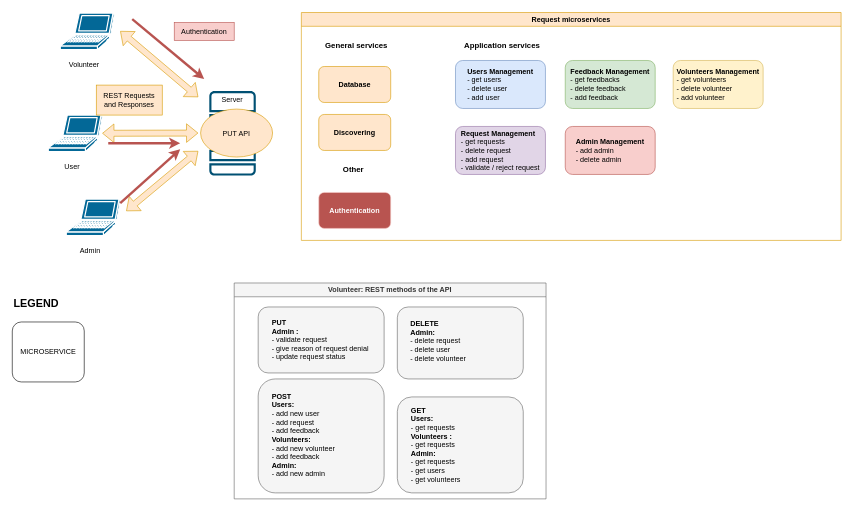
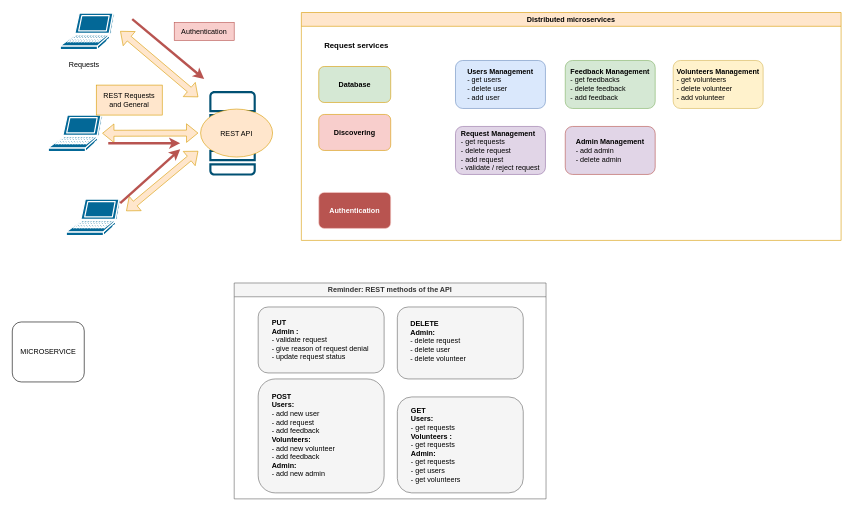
node "Request microservices": label "Request microservices" -> "Distributed microservices"
node "General services": label "General services" -> "Request services"
node "Application services": removed
node "Volunteer": label "Volunteer" -> "Requests"
node "Database": fillcolor #ffe6cc -> #d5e8d4
node "REST Requests and Responses": label "REST Requests and Responses" -> "REST Requests and General"
node "Server": removed
node "Discovering": fillcolor #ffe6cc -> #f8cecc
node "PUT API": label "PUT API" -> "REST API"
node "Admin Management - add admin - delete admin": fillcolor #f8cecc -> #e1d5e7
node "User": removed
node "Other": removed
node "Admin": removed
node "Volunteer: REST methods of the API": label "Volunteer: REST methods of the API" -> "Reminder: REST methods of the API"
node "LEGEND": removed
